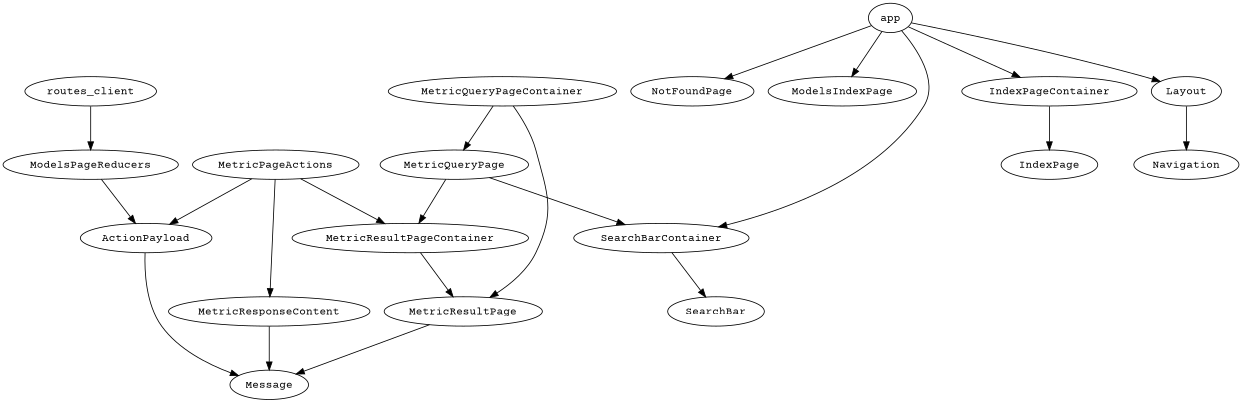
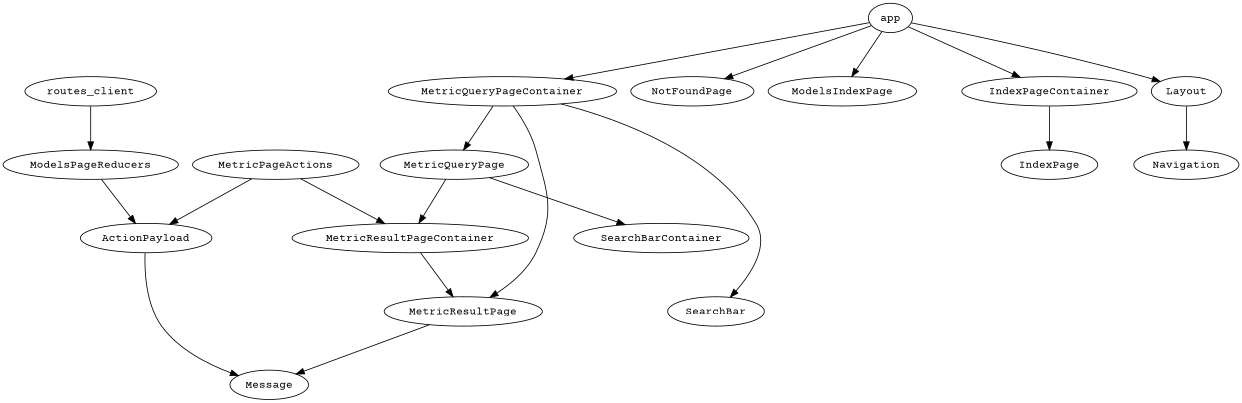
edge "app" -> "SearchBarContainer": now "app" -> "MetricQueryPageContainer"
edge "SearchBarContainer" -> "SearchBar": now "MetricQueryPageContainer" -> "SearchBar"
node "MetricResponseContent": removed
